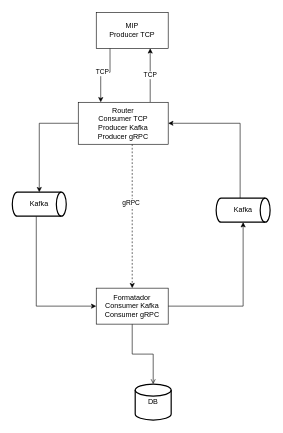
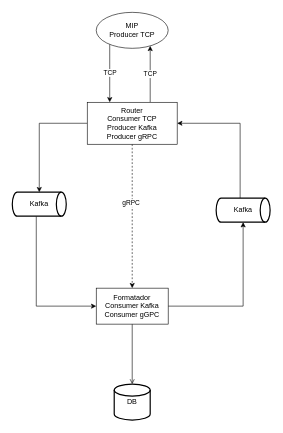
node "MIP Producer TCP": shape rectangle -> ellipse
node "Router Consumer TCP Producer Kafka Producer gRPC": moved (123, 123) -> (132, 123)
node "Formatador Consumer Kafka Consumer gRPC": label "Formatador Consumer Kafka Consumer gRPC" -> "Formatador Consumer Kafka Consumer gGPC"
node "DB": moved (153, 402) -> (132, 402)
